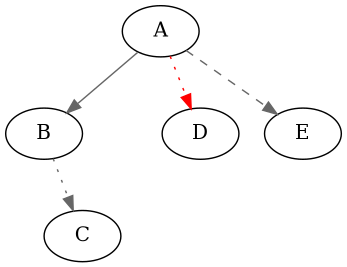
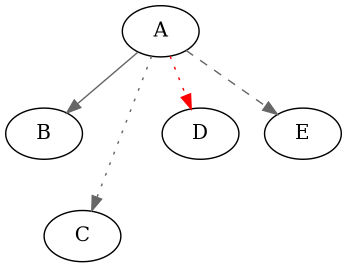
edge "B" -> "C": now "A" -> "C"
